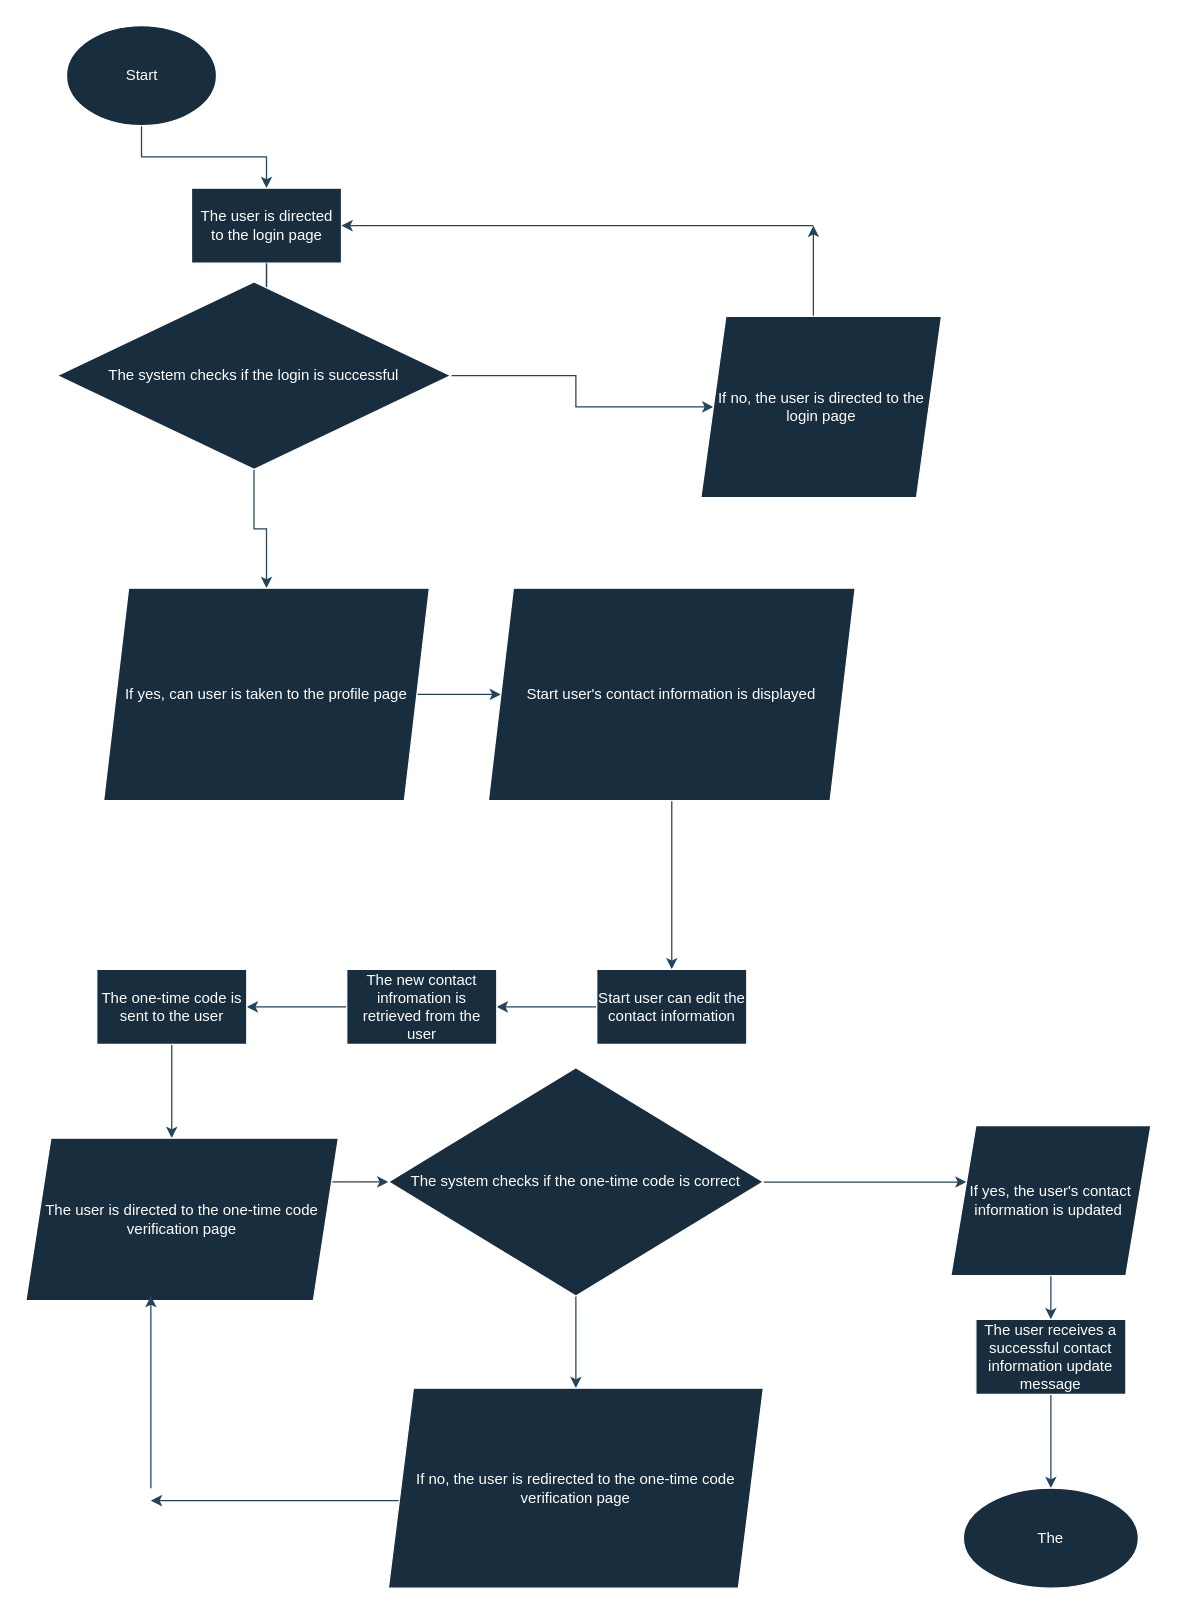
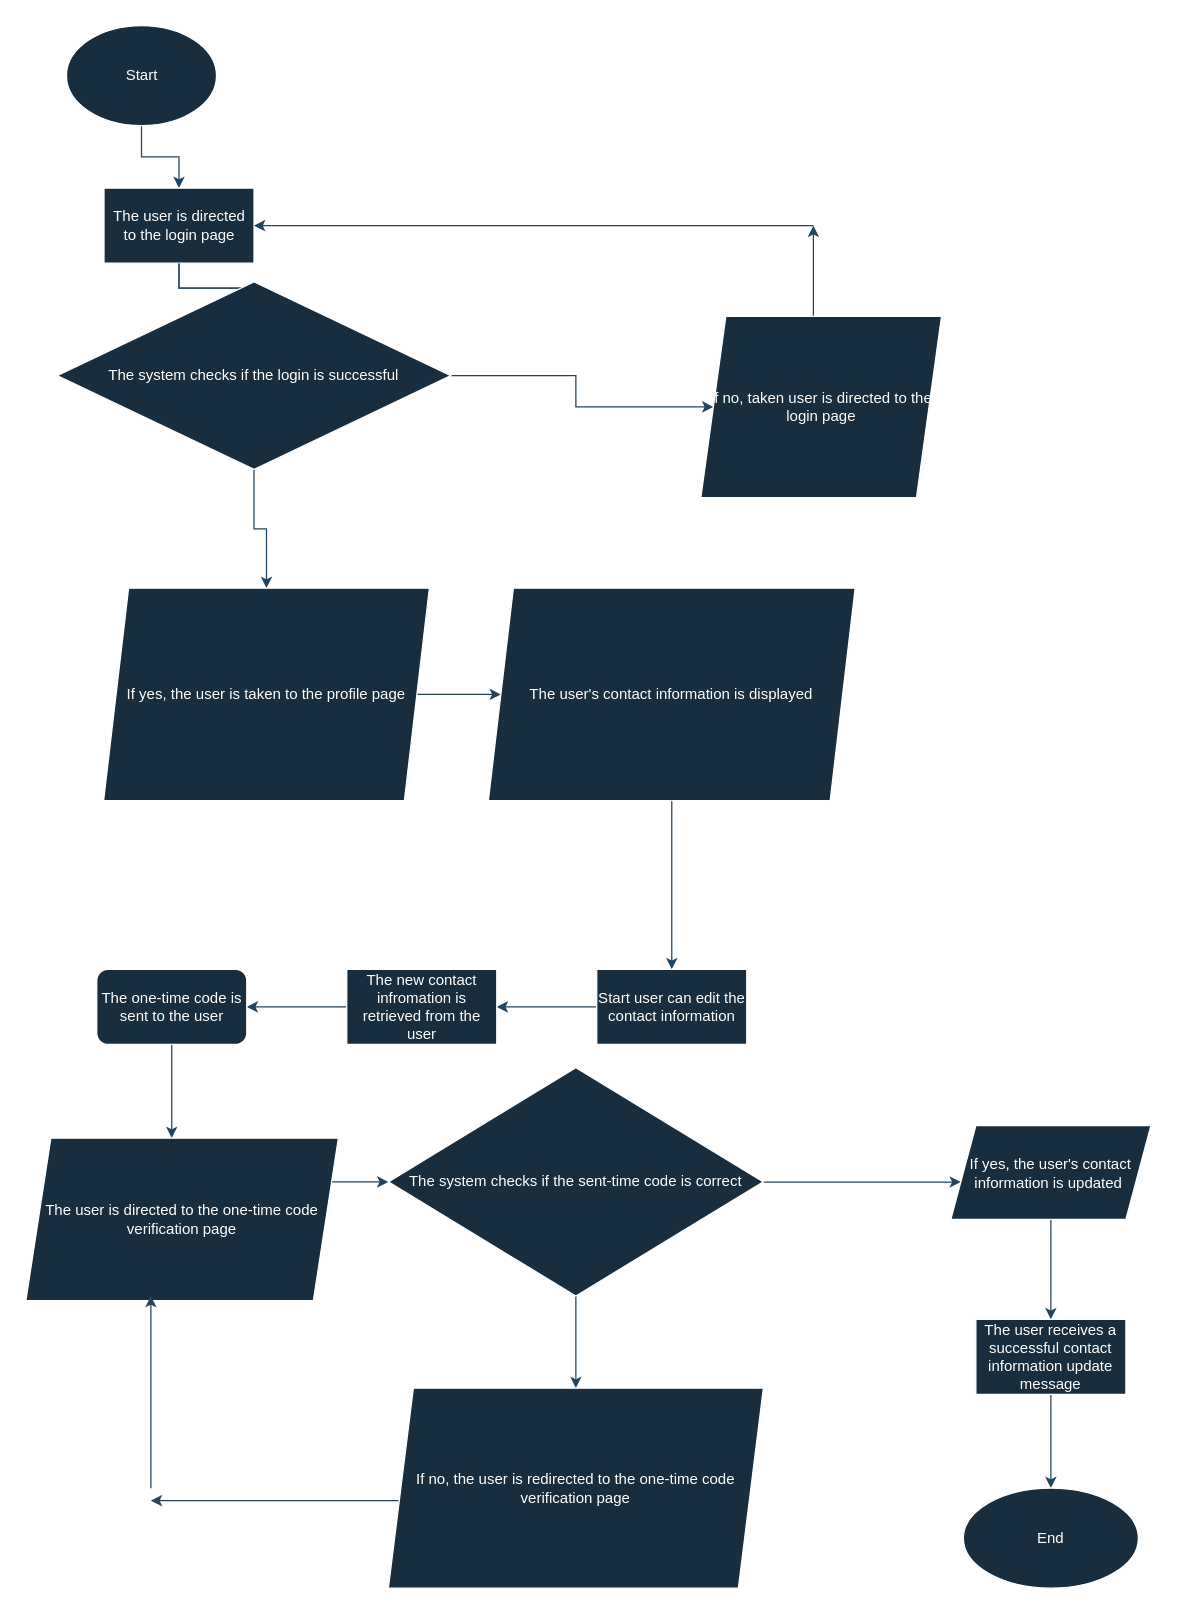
node "The user is directed to the login page": moved (266, 226) -> (179, 226)
node "If no, the user is directed to the login page": label "If no, the user is directed to the login page" -> "If no, taken user is directed to the login page"
node "If yes, can user is taken to the profile page": label "If yes, can user is taken to the profile page" -> "If yes, the user is taken to the profile page"
node "Start user's contact information is displayed": label "Start user's contact information is displayed" -> "The user's contact information is displayed"
node "The one-time code is sent to the user": shape rectangle -> rounded rectangle
node "The system checks if the one-time code is correct": label "The system checks if the one-time code is correct" -> "The system checks if the sent-time code is correct"
node "If yes, the user's contact information is updated": size 200x150 -> 200x94
node "The": label "The" -> "End"
